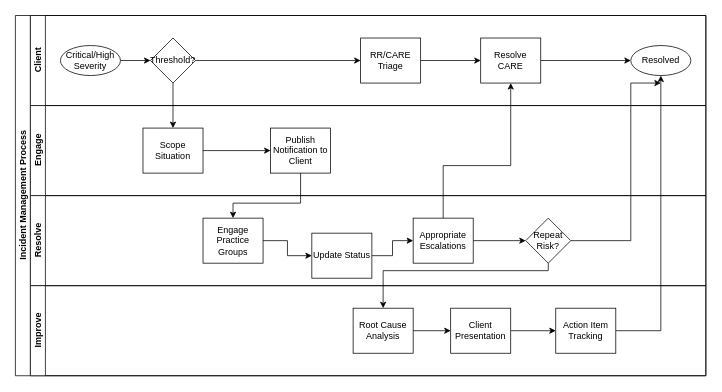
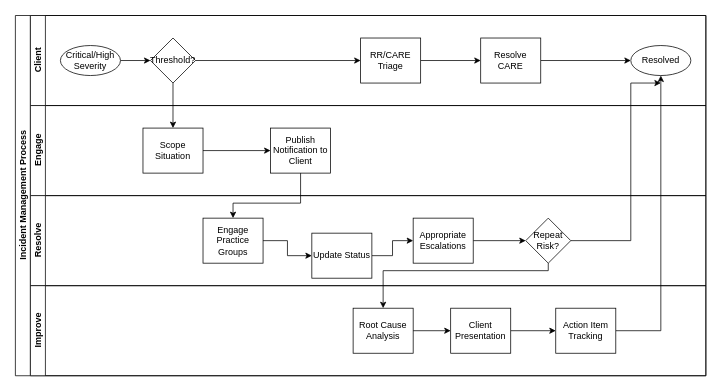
edge "Appropriate Escalations" -> "Resolve CARE": removed
